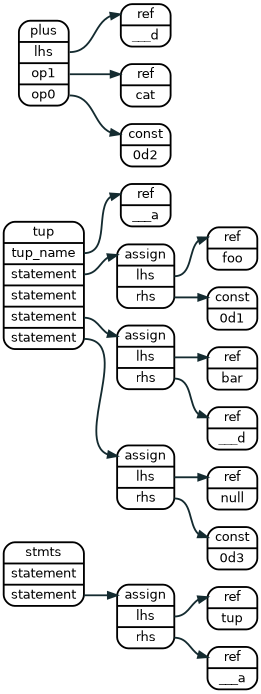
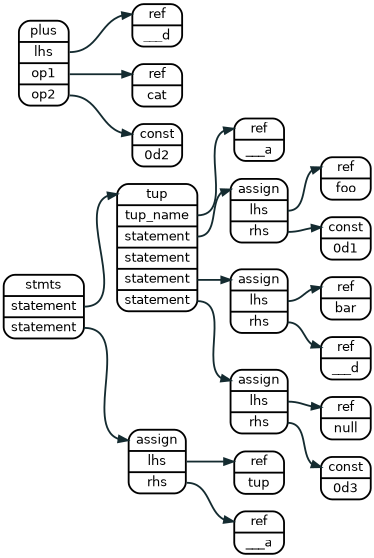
node "plus": text "op0" -> "op2"
edge "stmts" -> "tup": added
